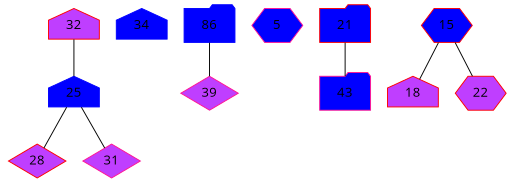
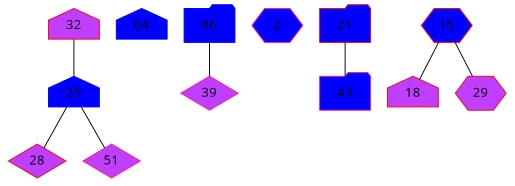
node "34": label "34" -> "64"
node "5": label "5" -> "2"
node "22": label "22" -> "29"
node "31": label "31" -> "51"
